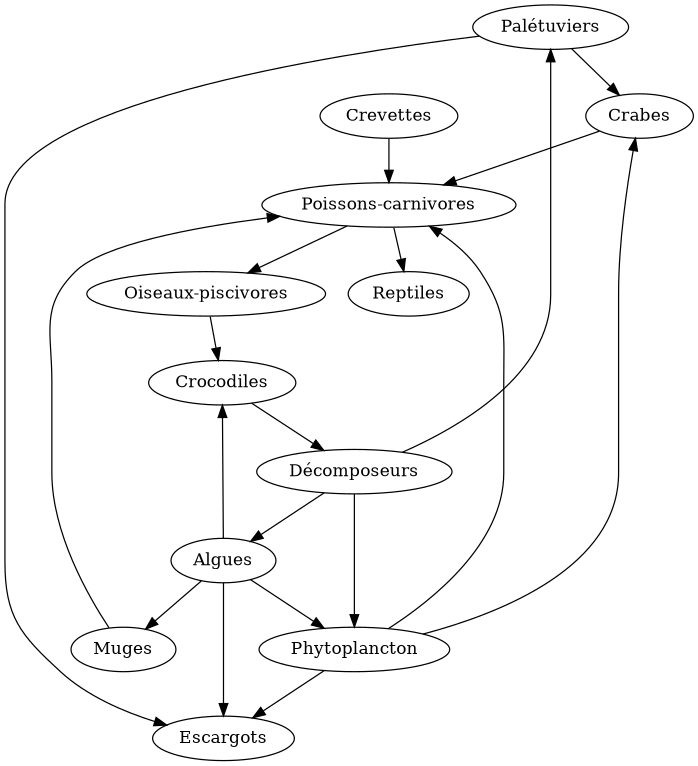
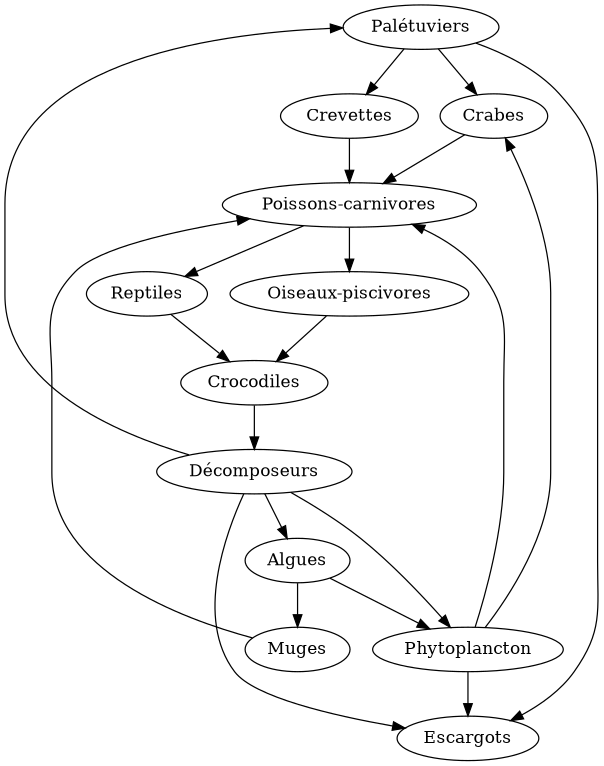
edge "Palétuviers" -> "Crevettes": added
edge "Algues" -> "Crocodiles": now "Reptiles" -> "Crocodiles"
edge "Algues" -> "Escargots": now "Décomposeurs" -> "Escargots"
